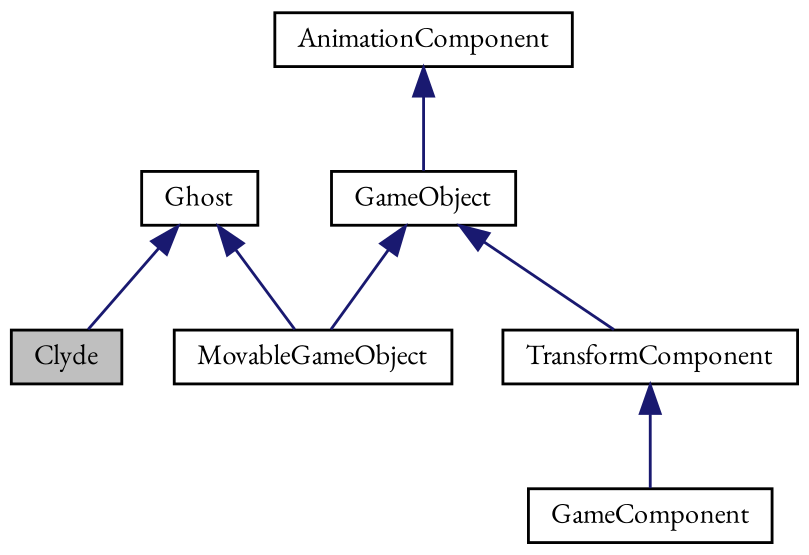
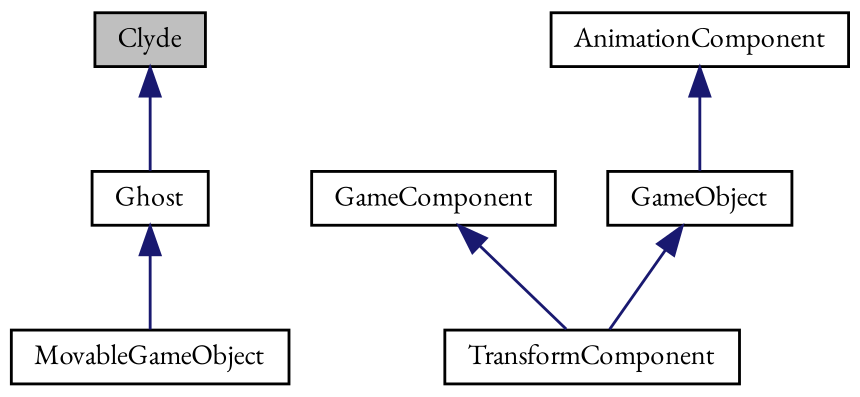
edge "Clyde" -> "Ghost": reversed
edge "MovableGameObject" -> "GameObject": removed
edge "GameComponent" -> "TransformComponent": reversed
